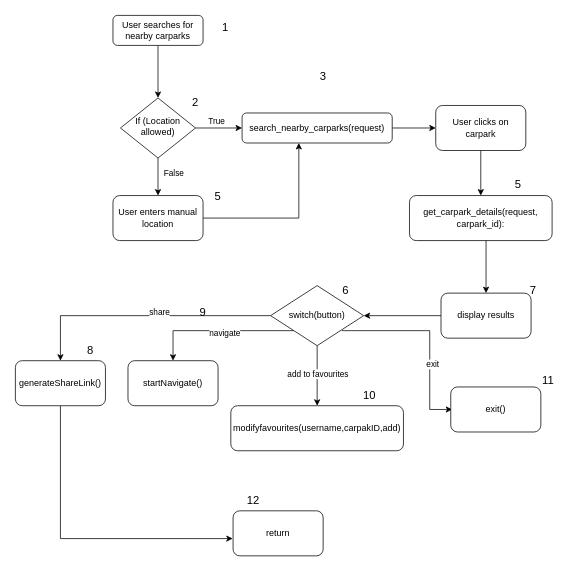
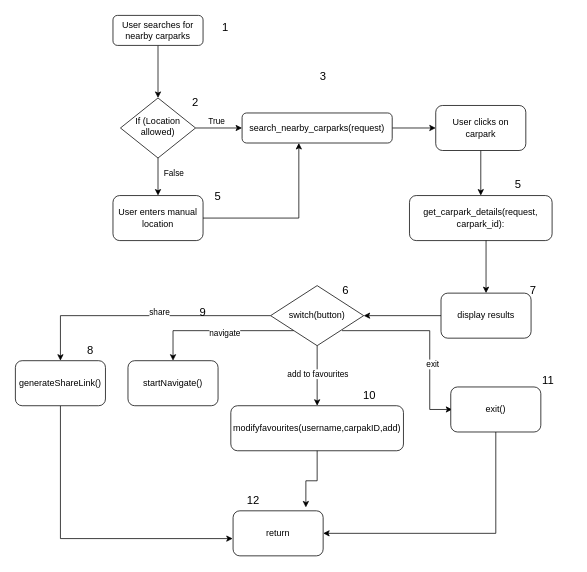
edge "modifyfavourites(username,carpakID,add)" -> "return": added
edge "exit()" -> "return": added
